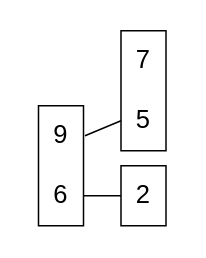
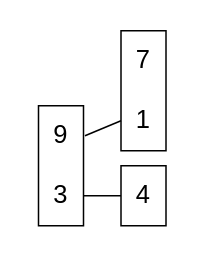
node "5": label "5" -> "1"
node "6": label "6" -> "3"
node "2": label "2" -> "4"
